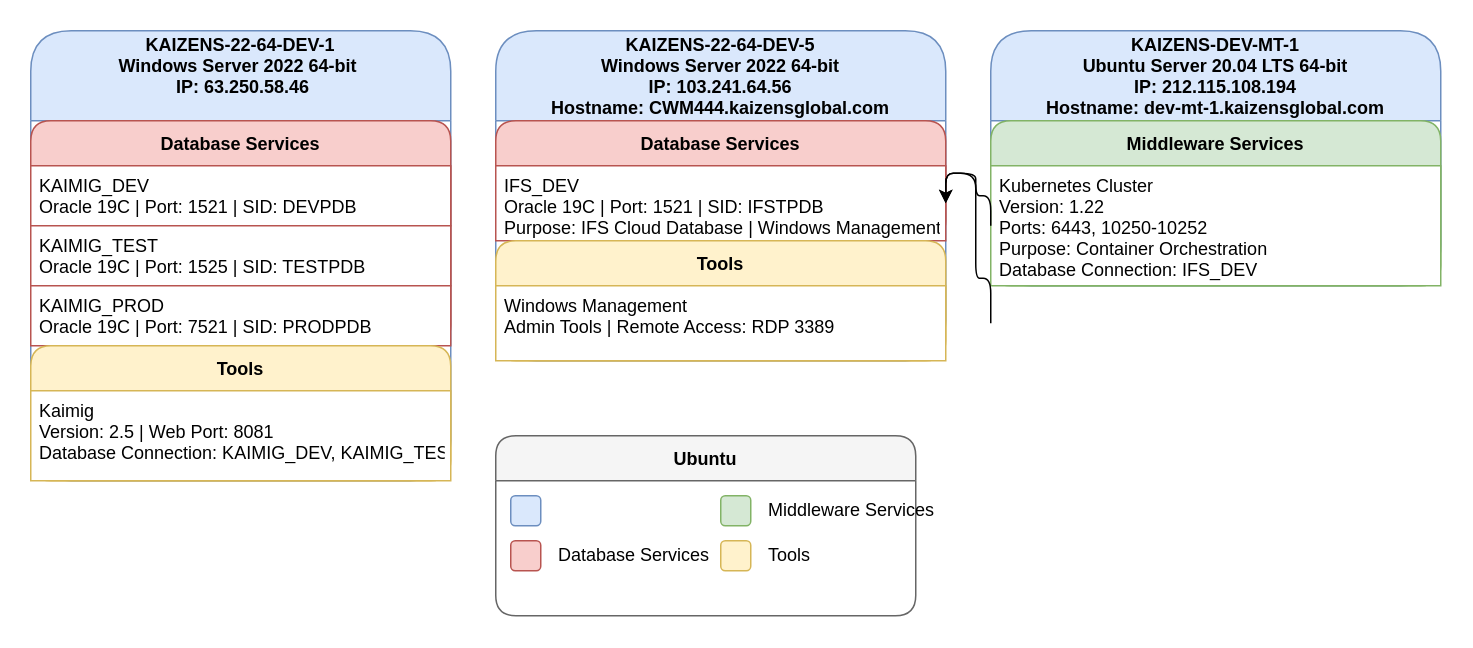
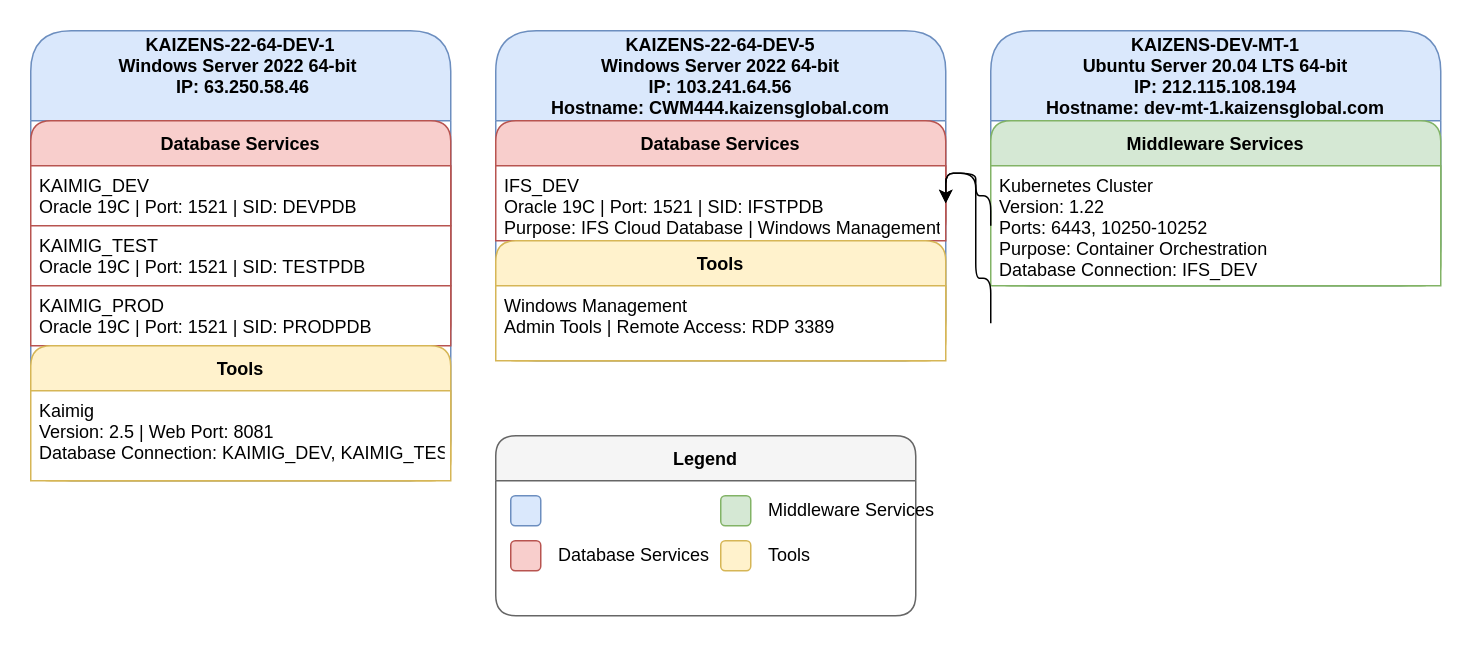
node "KAIMIG_TEST Oracle 19C | Port: 1525 | SID: TESTPDB": label "KAIMIG_TEST Oracle 19C | Port: 1525 | SID: TESTPDB" -> "KAIMIG_TEST Oracle 19C | Port: 1521 | SID: TESTPDB"
node "KAIMIG_PROD Oracle 19C | Port: 7521 | SID: PRODPDB": label "KAIMIG_PROD Oracle 19C | Port: 7521 | SID: PRODPDB" -> "KAIMIG_PROD Oracle 19C | Port: 1521 | SID: PRODPDB"
node "Ubuntu": label "Ubuntu" -> "Legend"
